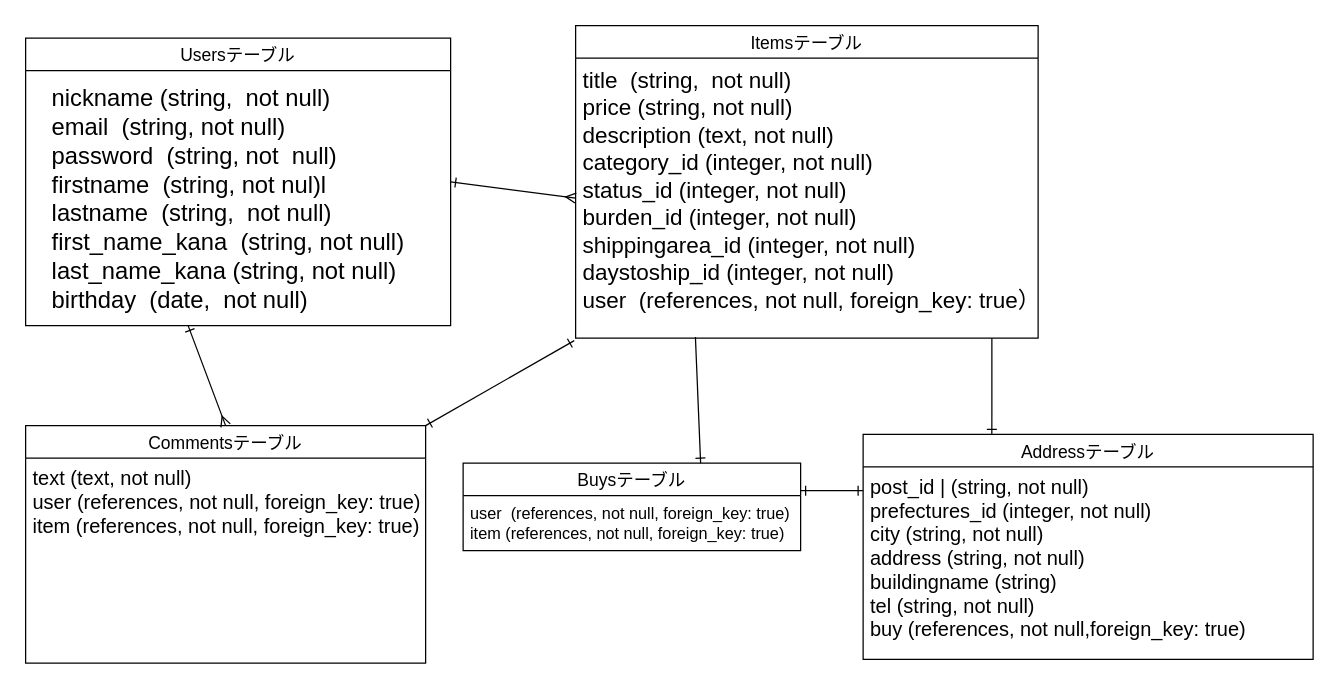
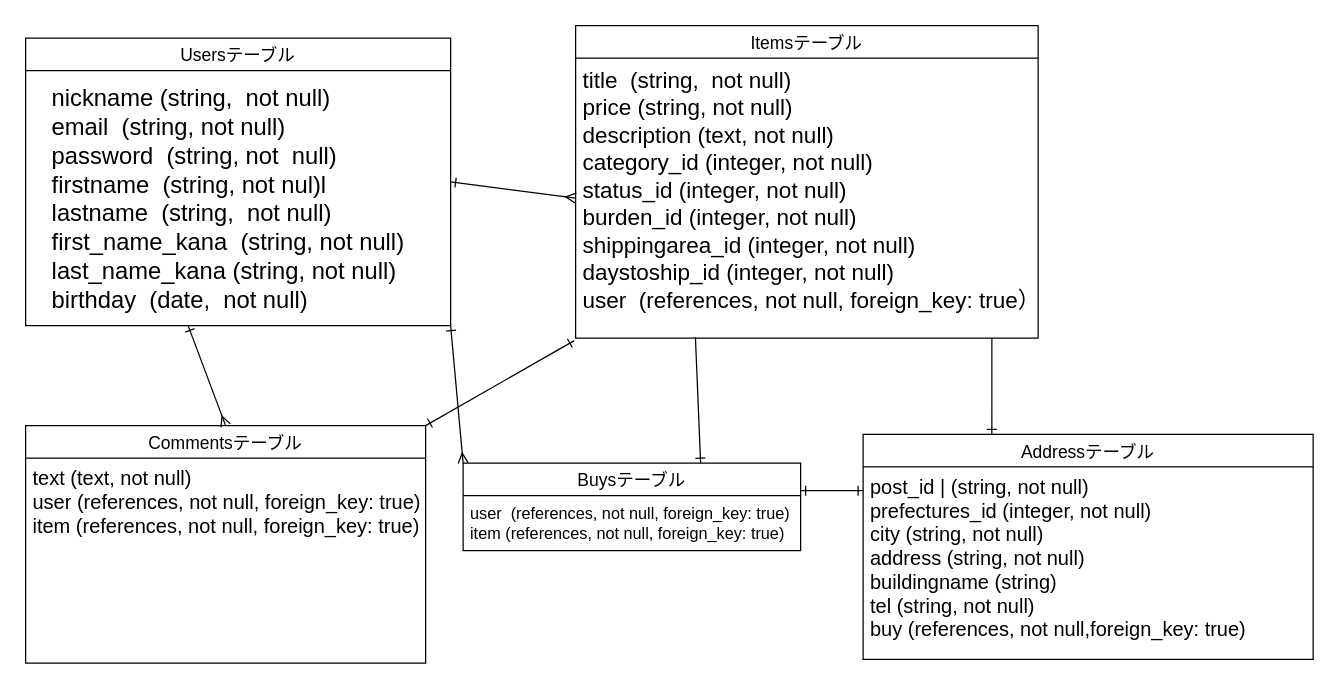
edge "Usersテーブル" -- "Buysテーブル": added
